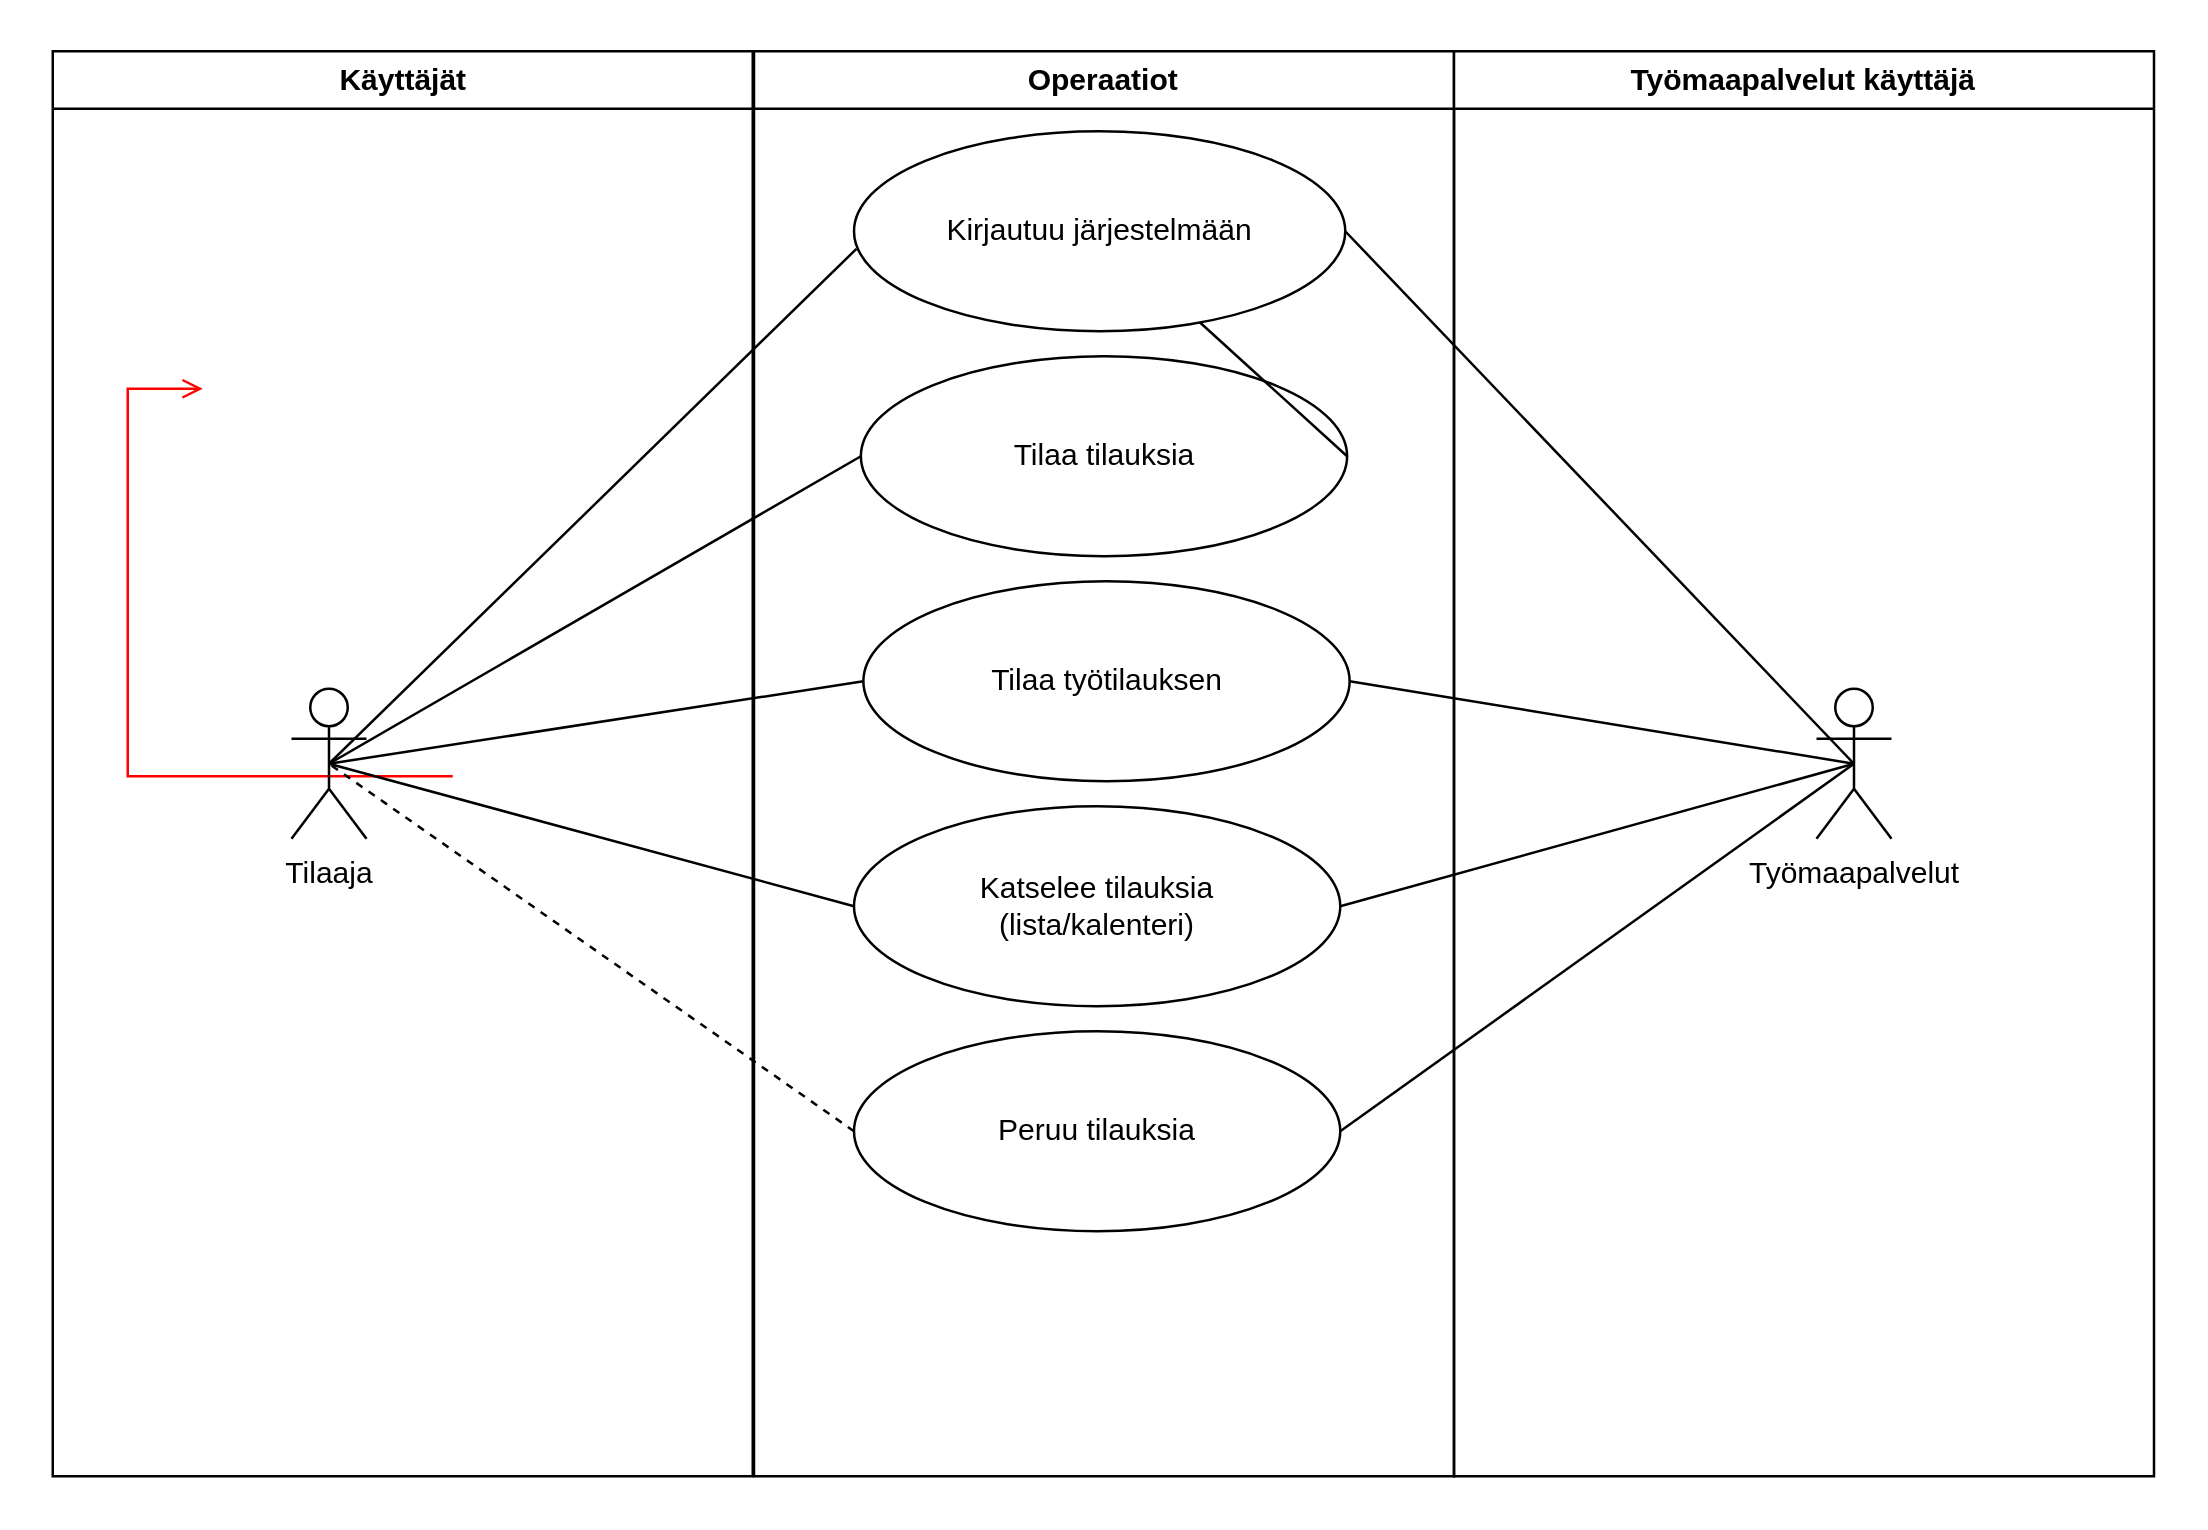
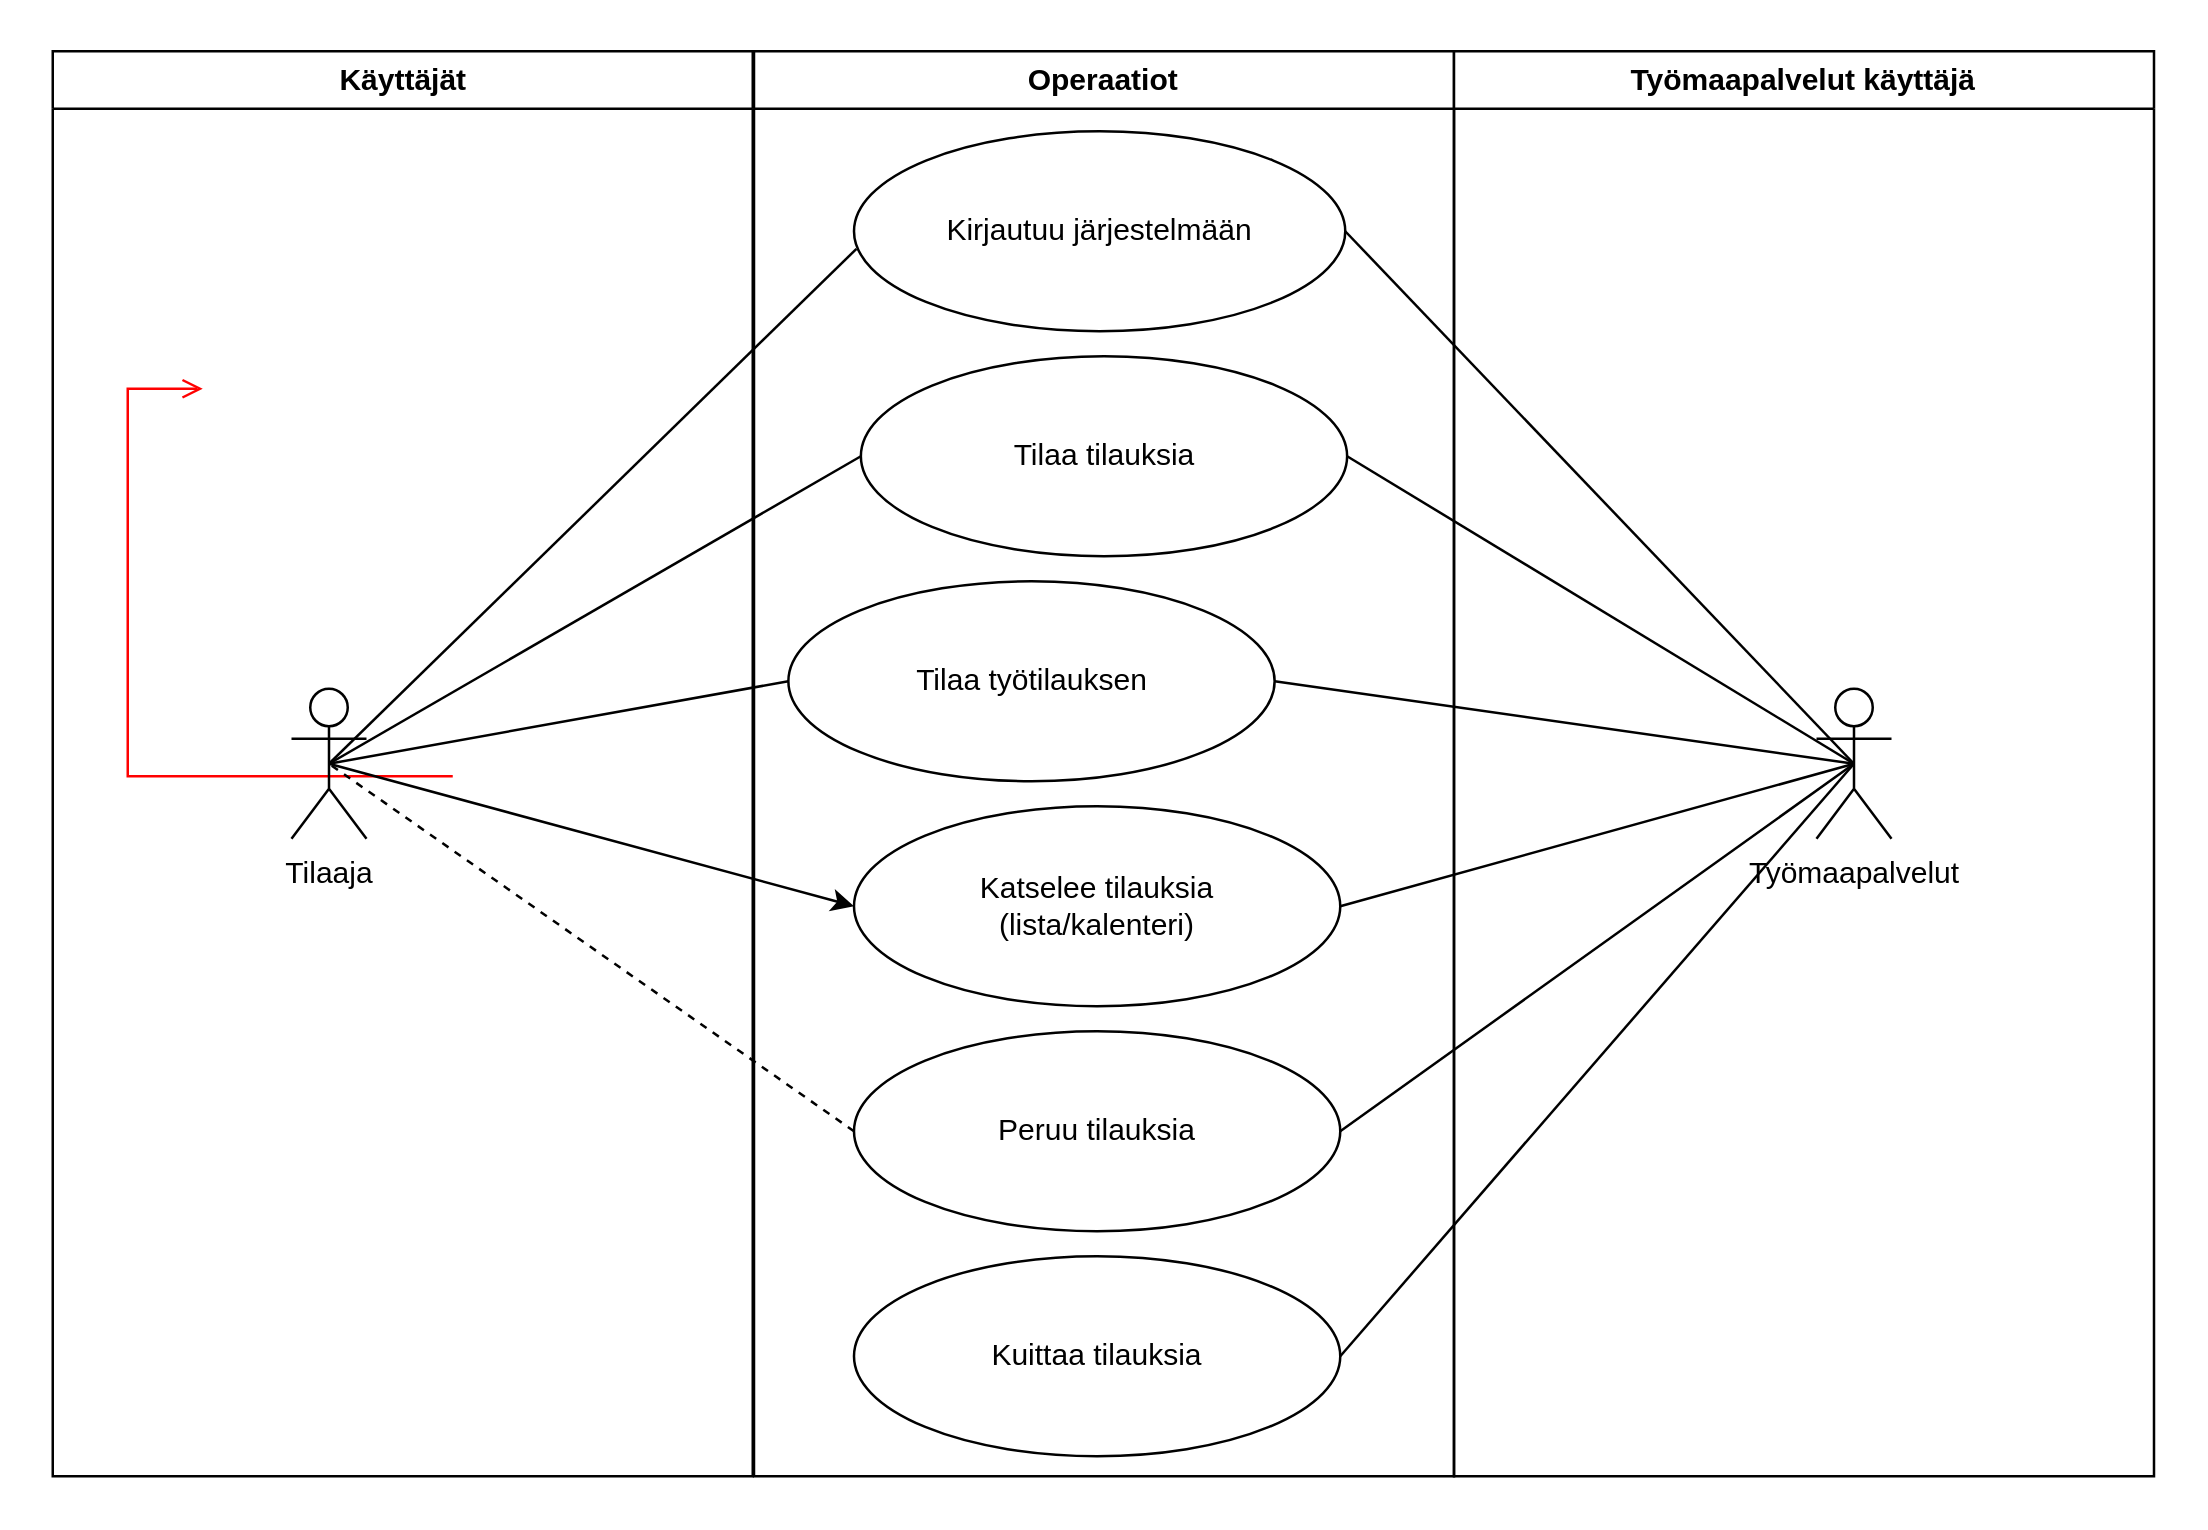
edge "Kirjautuu järjestelmään" -- "Tilaa tilauksia": now "Työmaapalvelut" -- "Tilaa tilauksia"
node "Tilaa työtilauksen": moved (1106, 681) -> (1031, 681)
edge "Tilaaja" -- "Katselee tilauksia (lista/kalenteri)": arrowhead none -> classic
edge "Työmaapalvelut" -- "Kuittaa tilauksia": added
node "Kuittaa tilauksia": added
